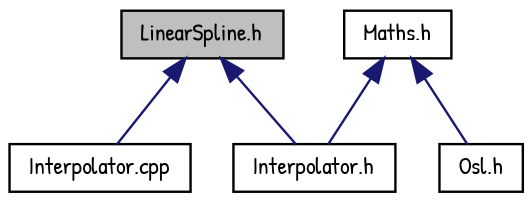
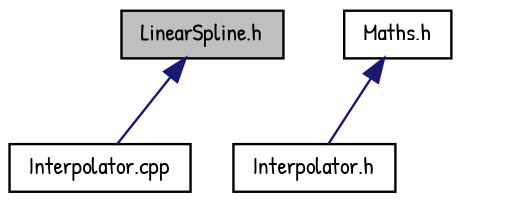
edge "Interpolator.h" -> "LinearSpline.h": removed
node "Osl.h": removed
